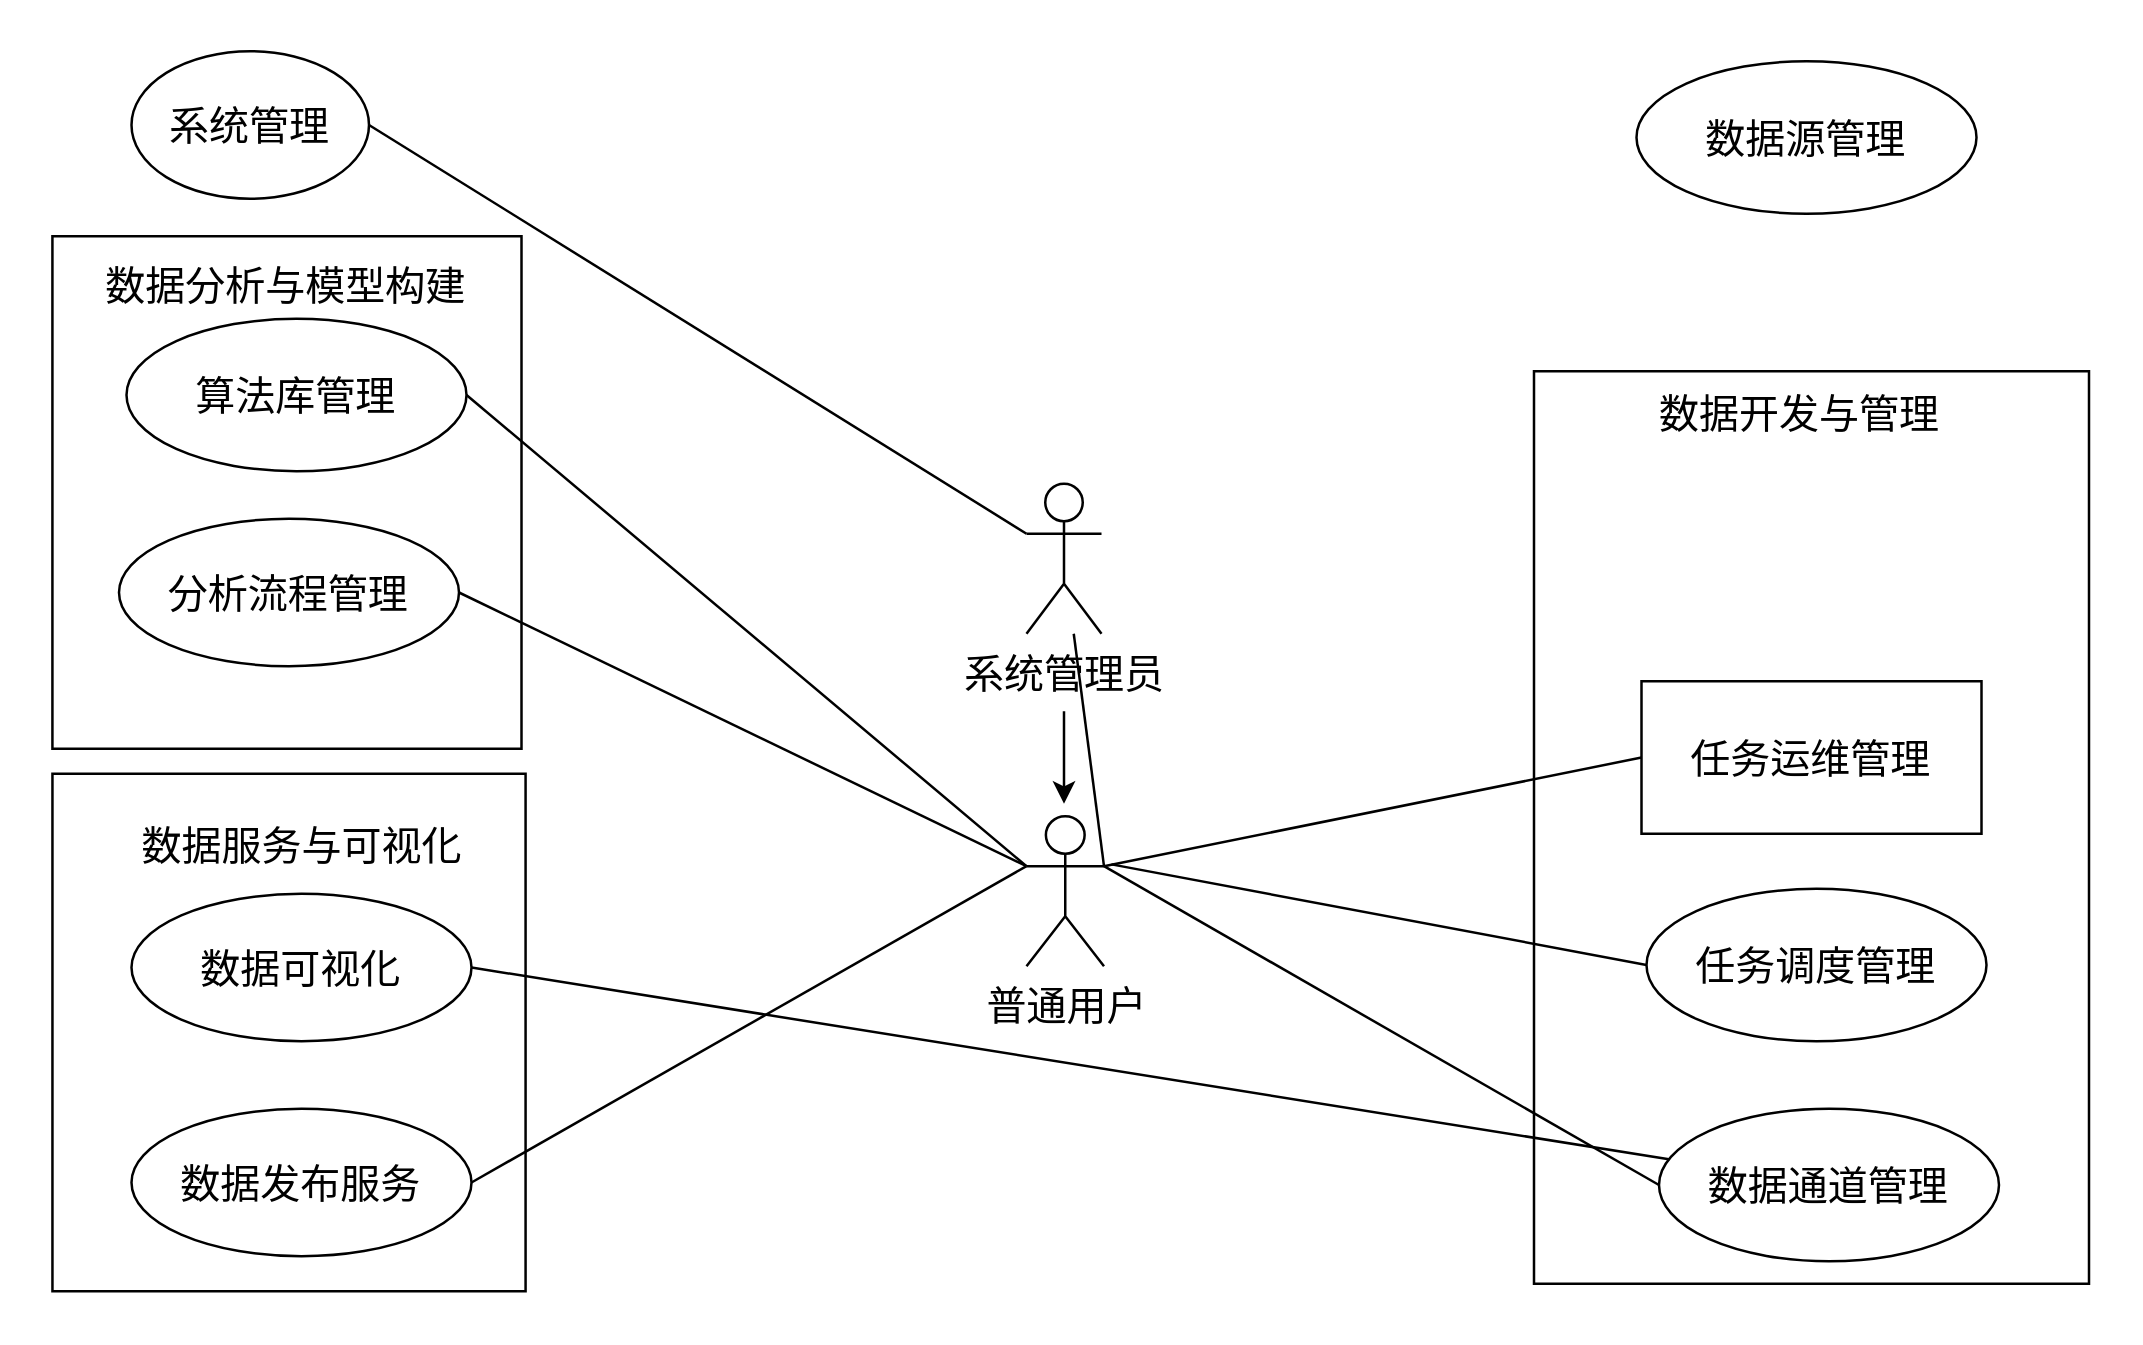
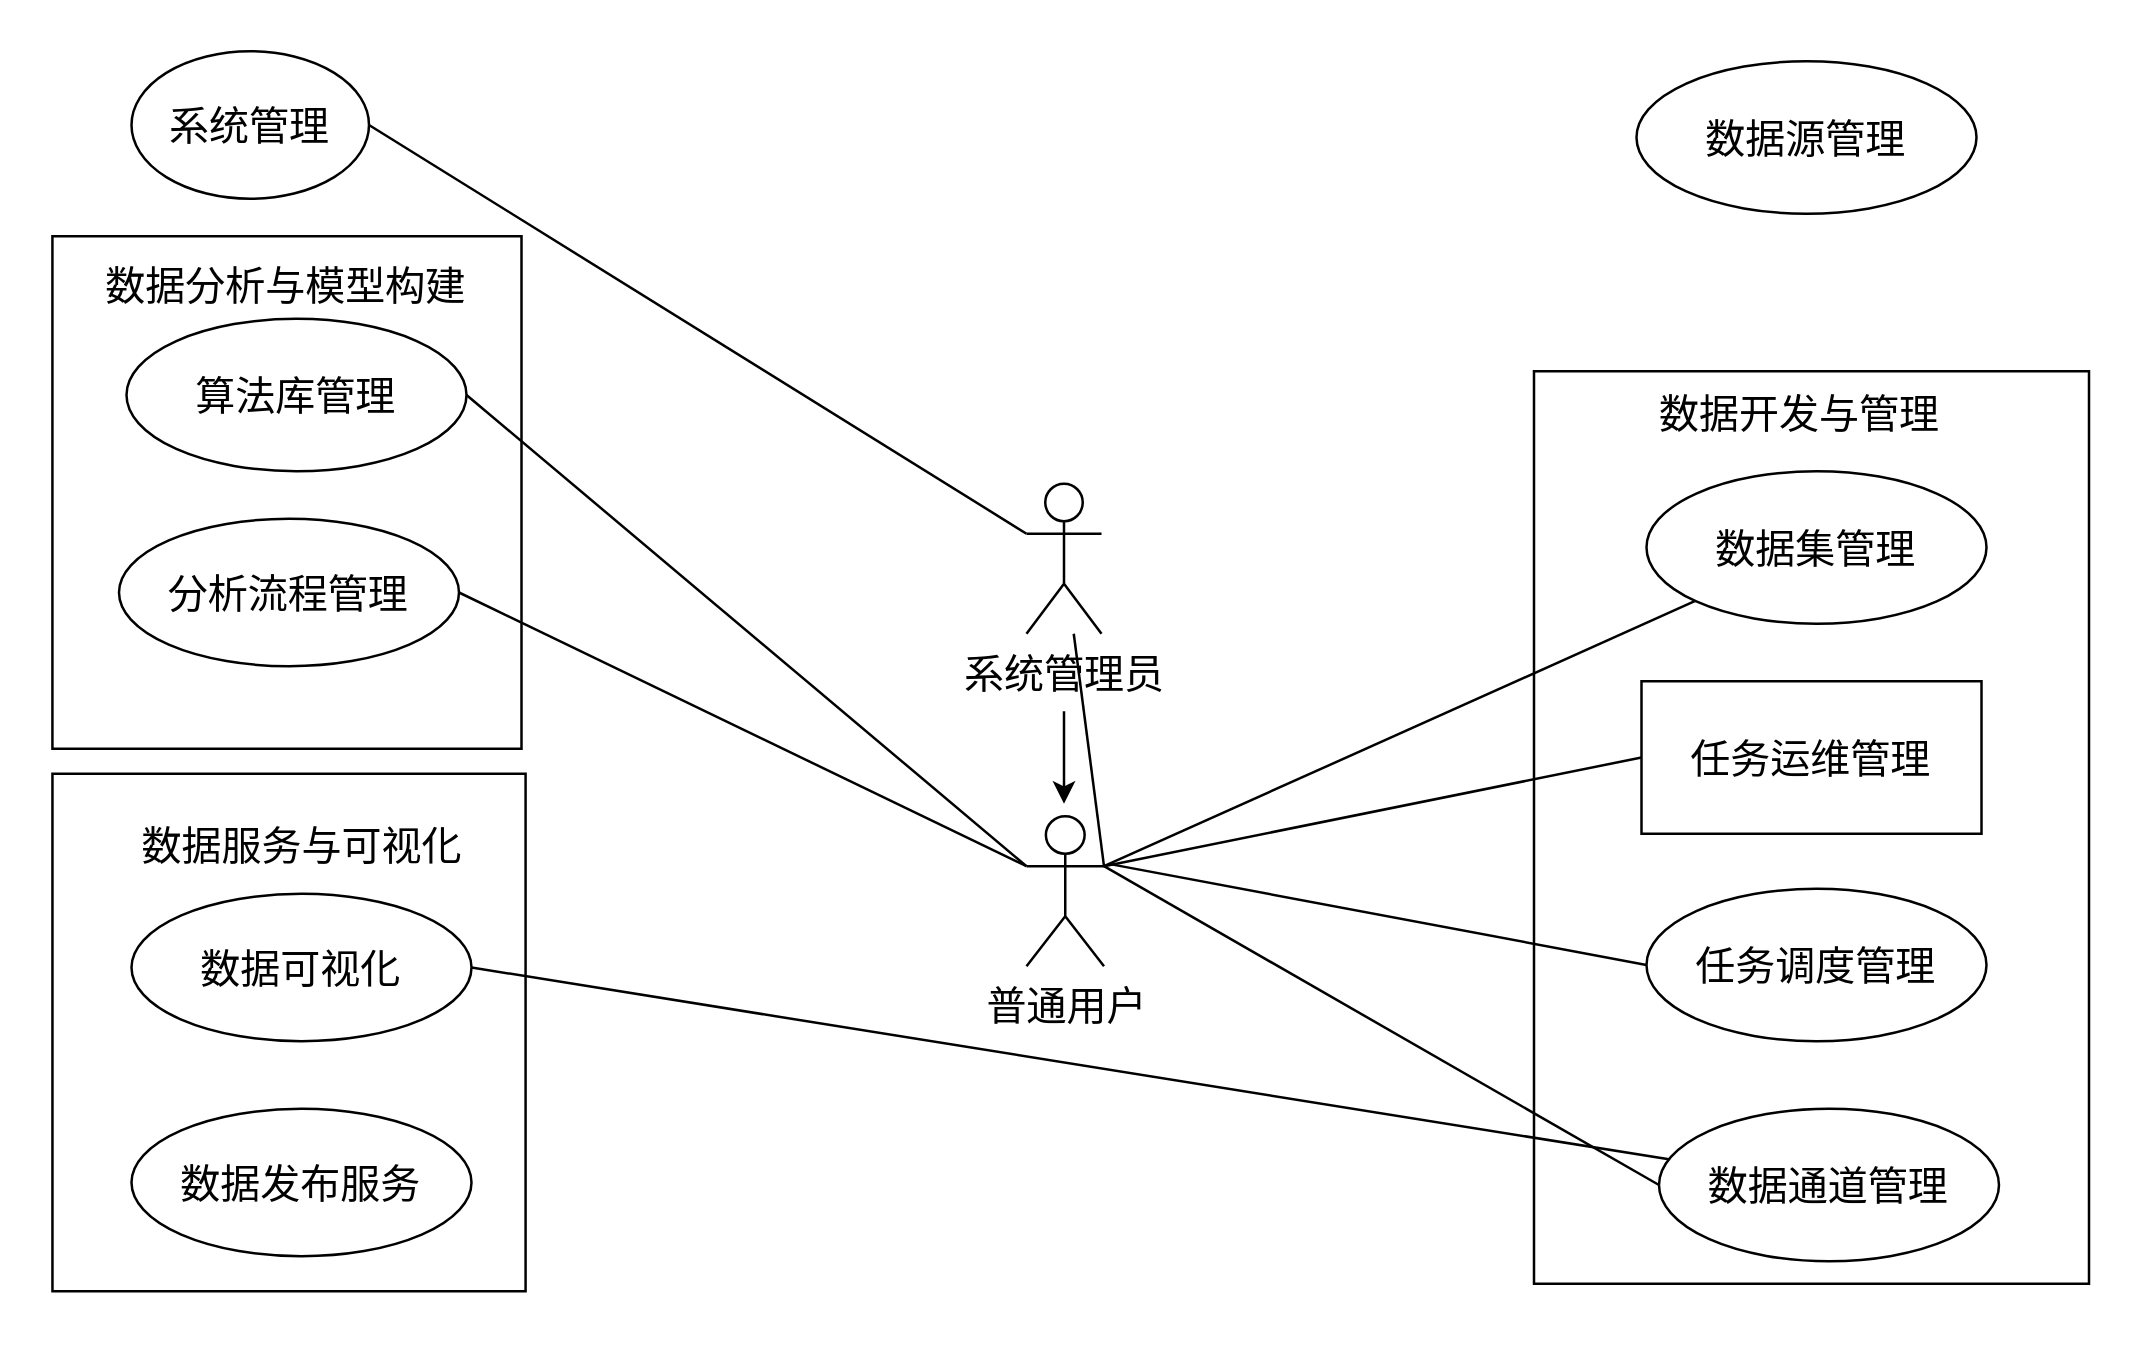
node "数据集管理": added
edge "数据集管理" -- "普通用户": added
edge "普通用户" -- "数据发布服务": removed
